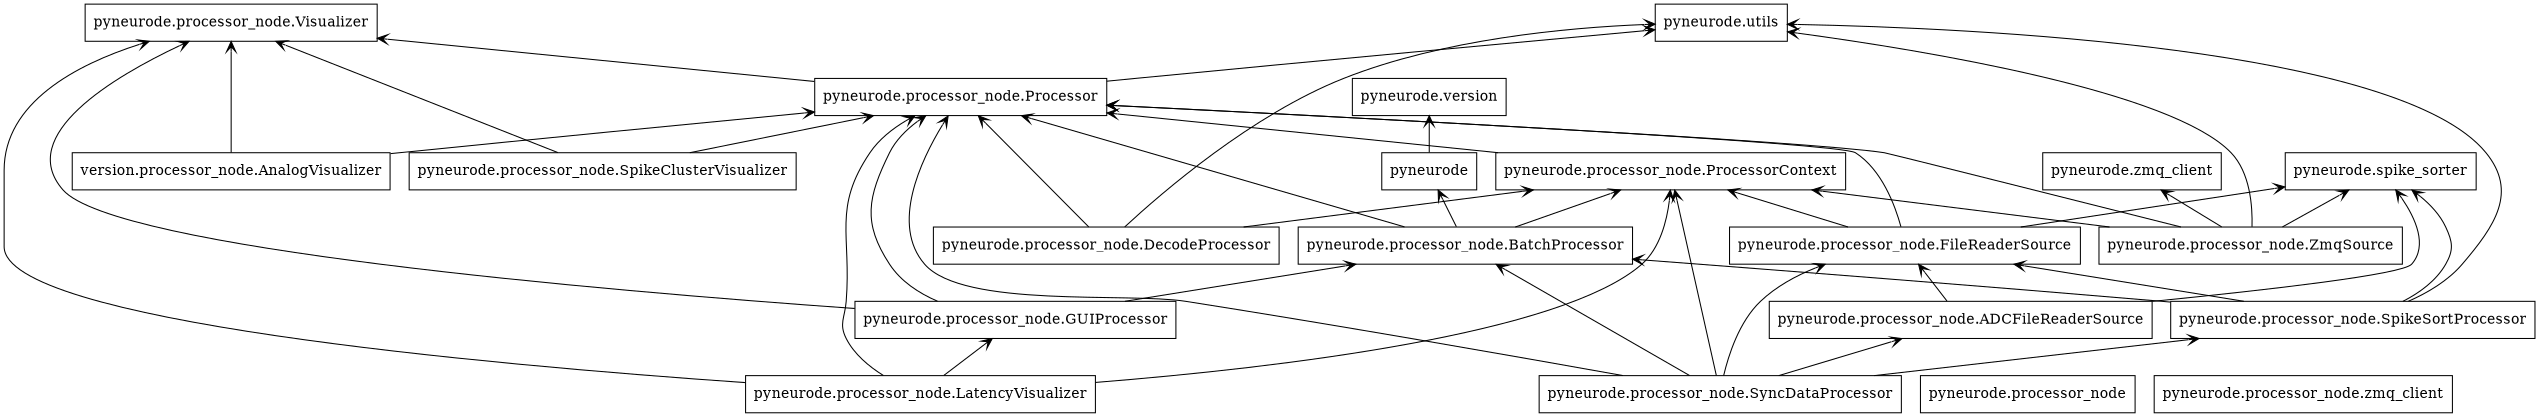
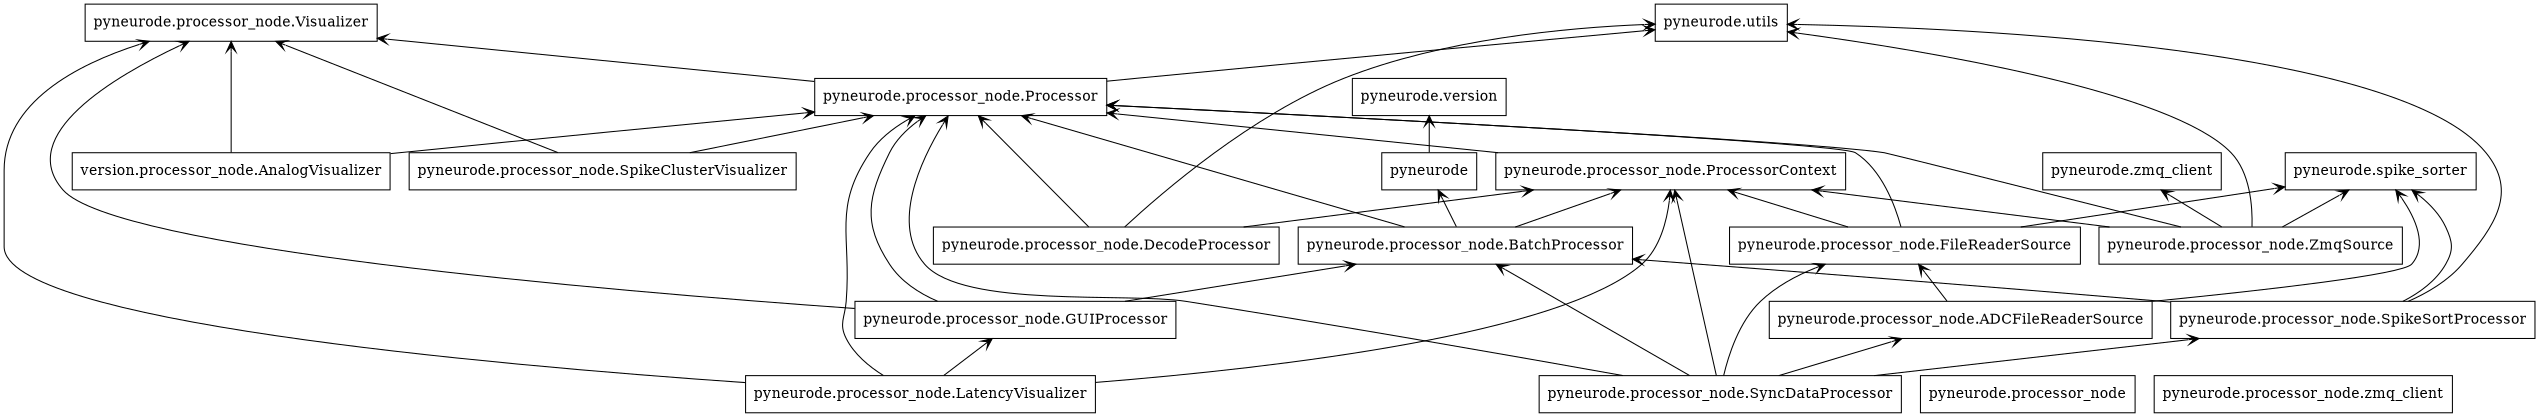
edge "pyneurode.processor_node.SpikeSortProcessor" -> "pyneurode.processor_node.FileReaderSource": removed
